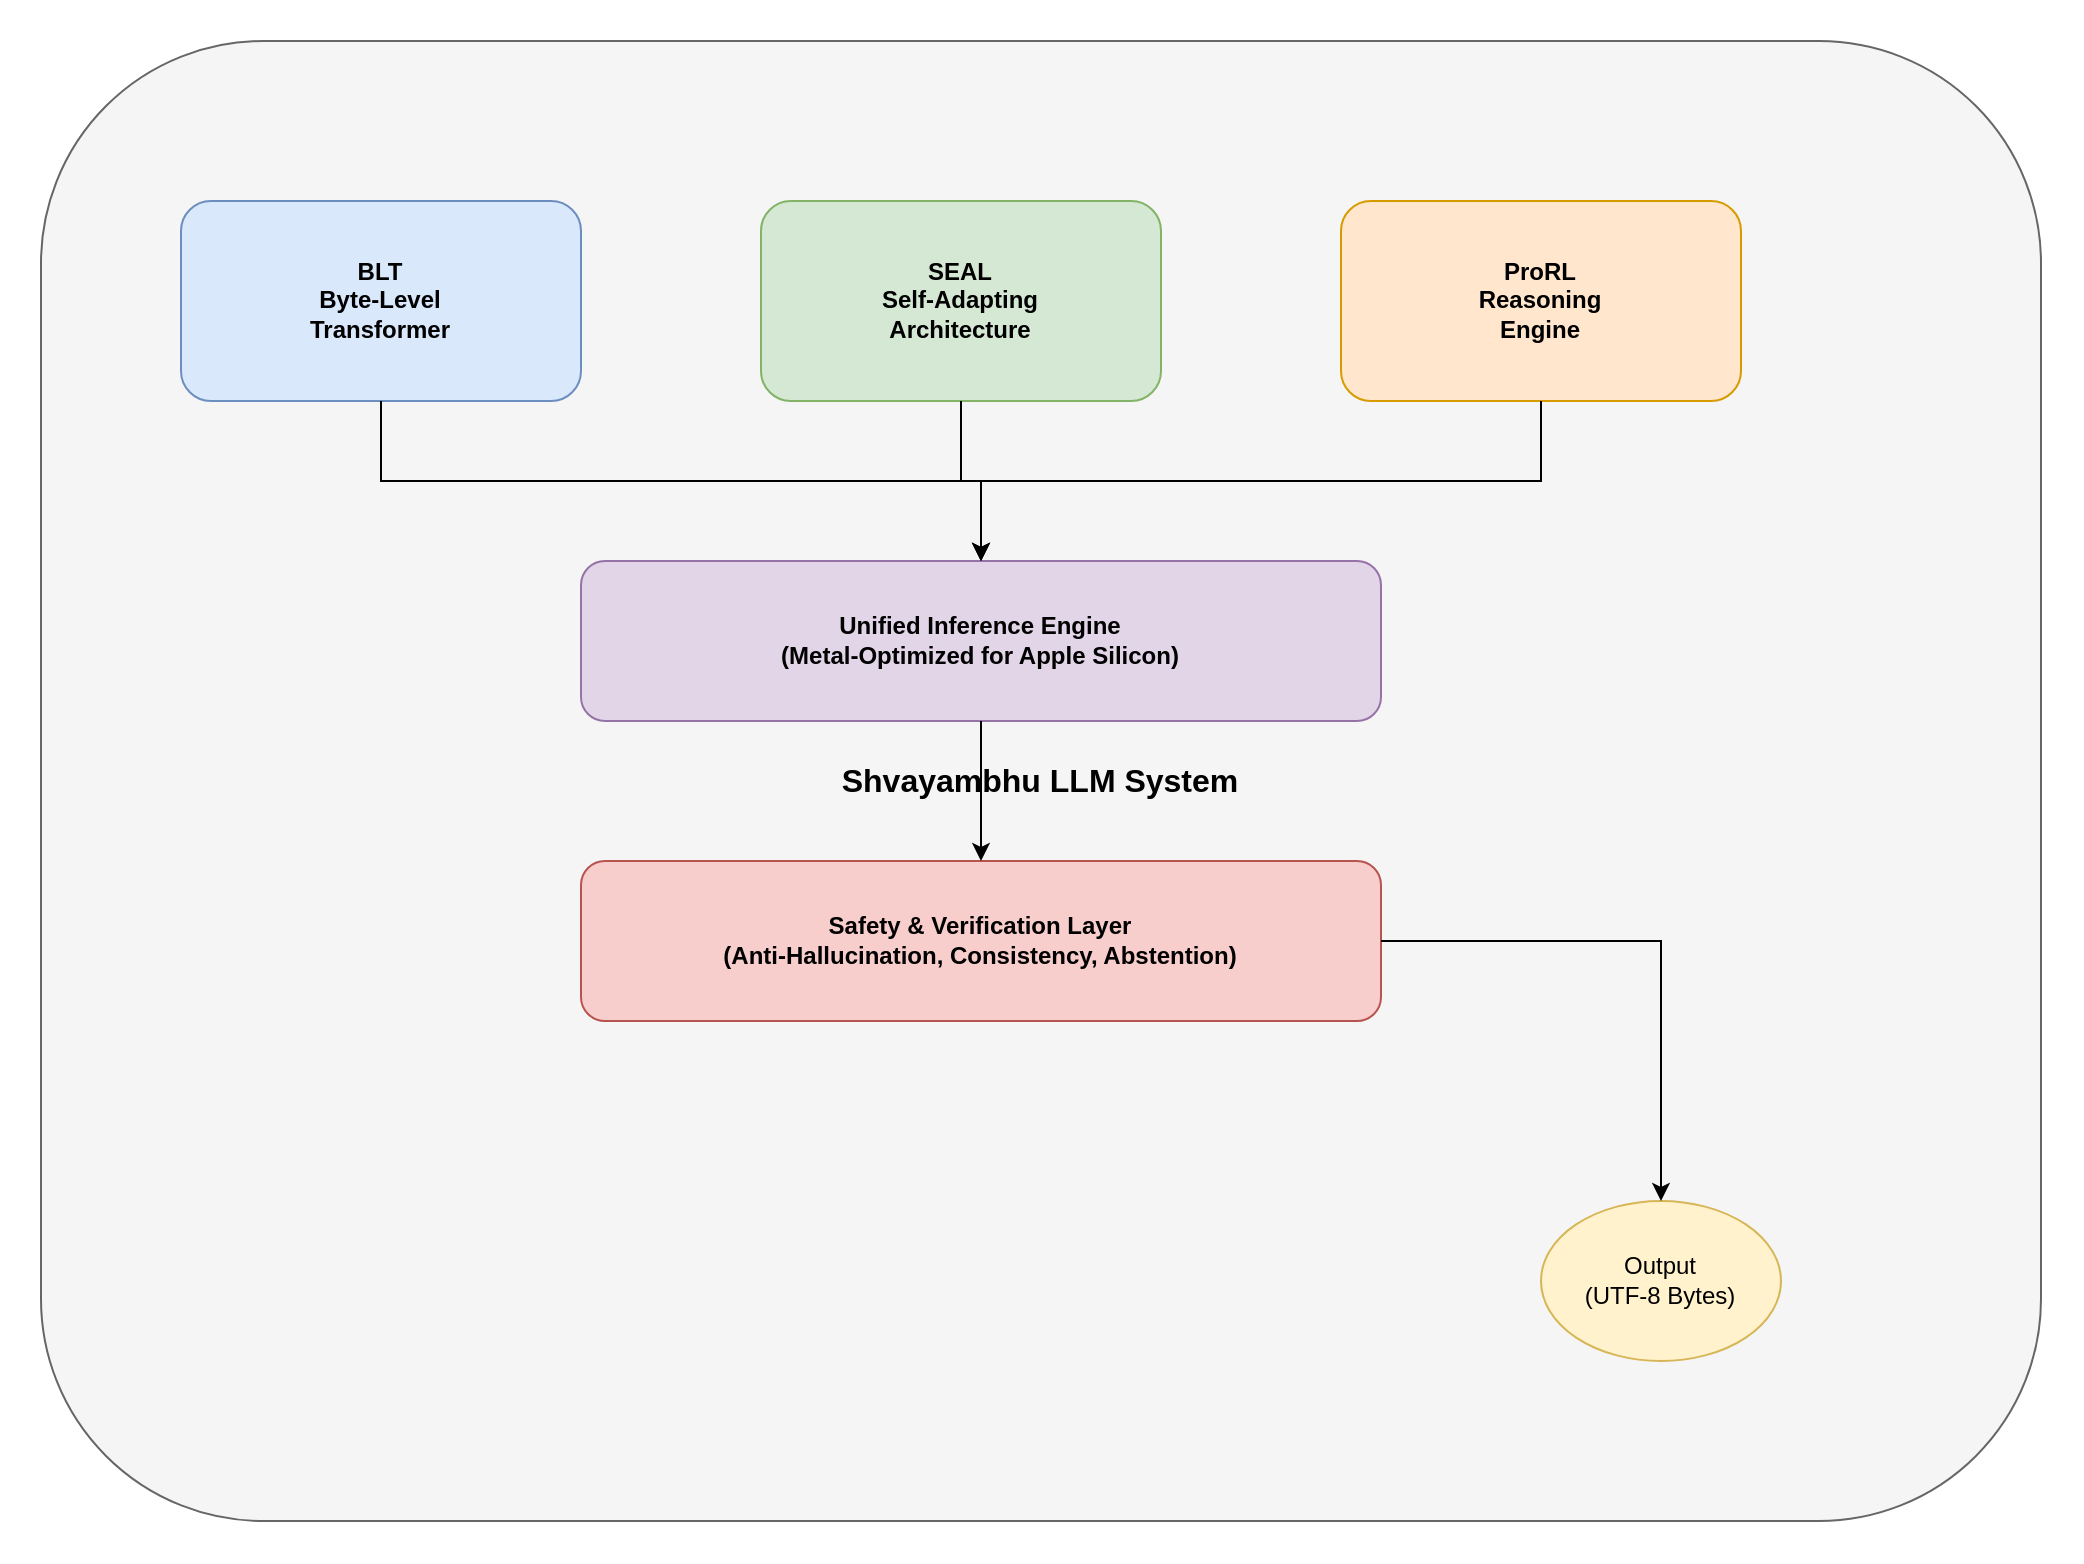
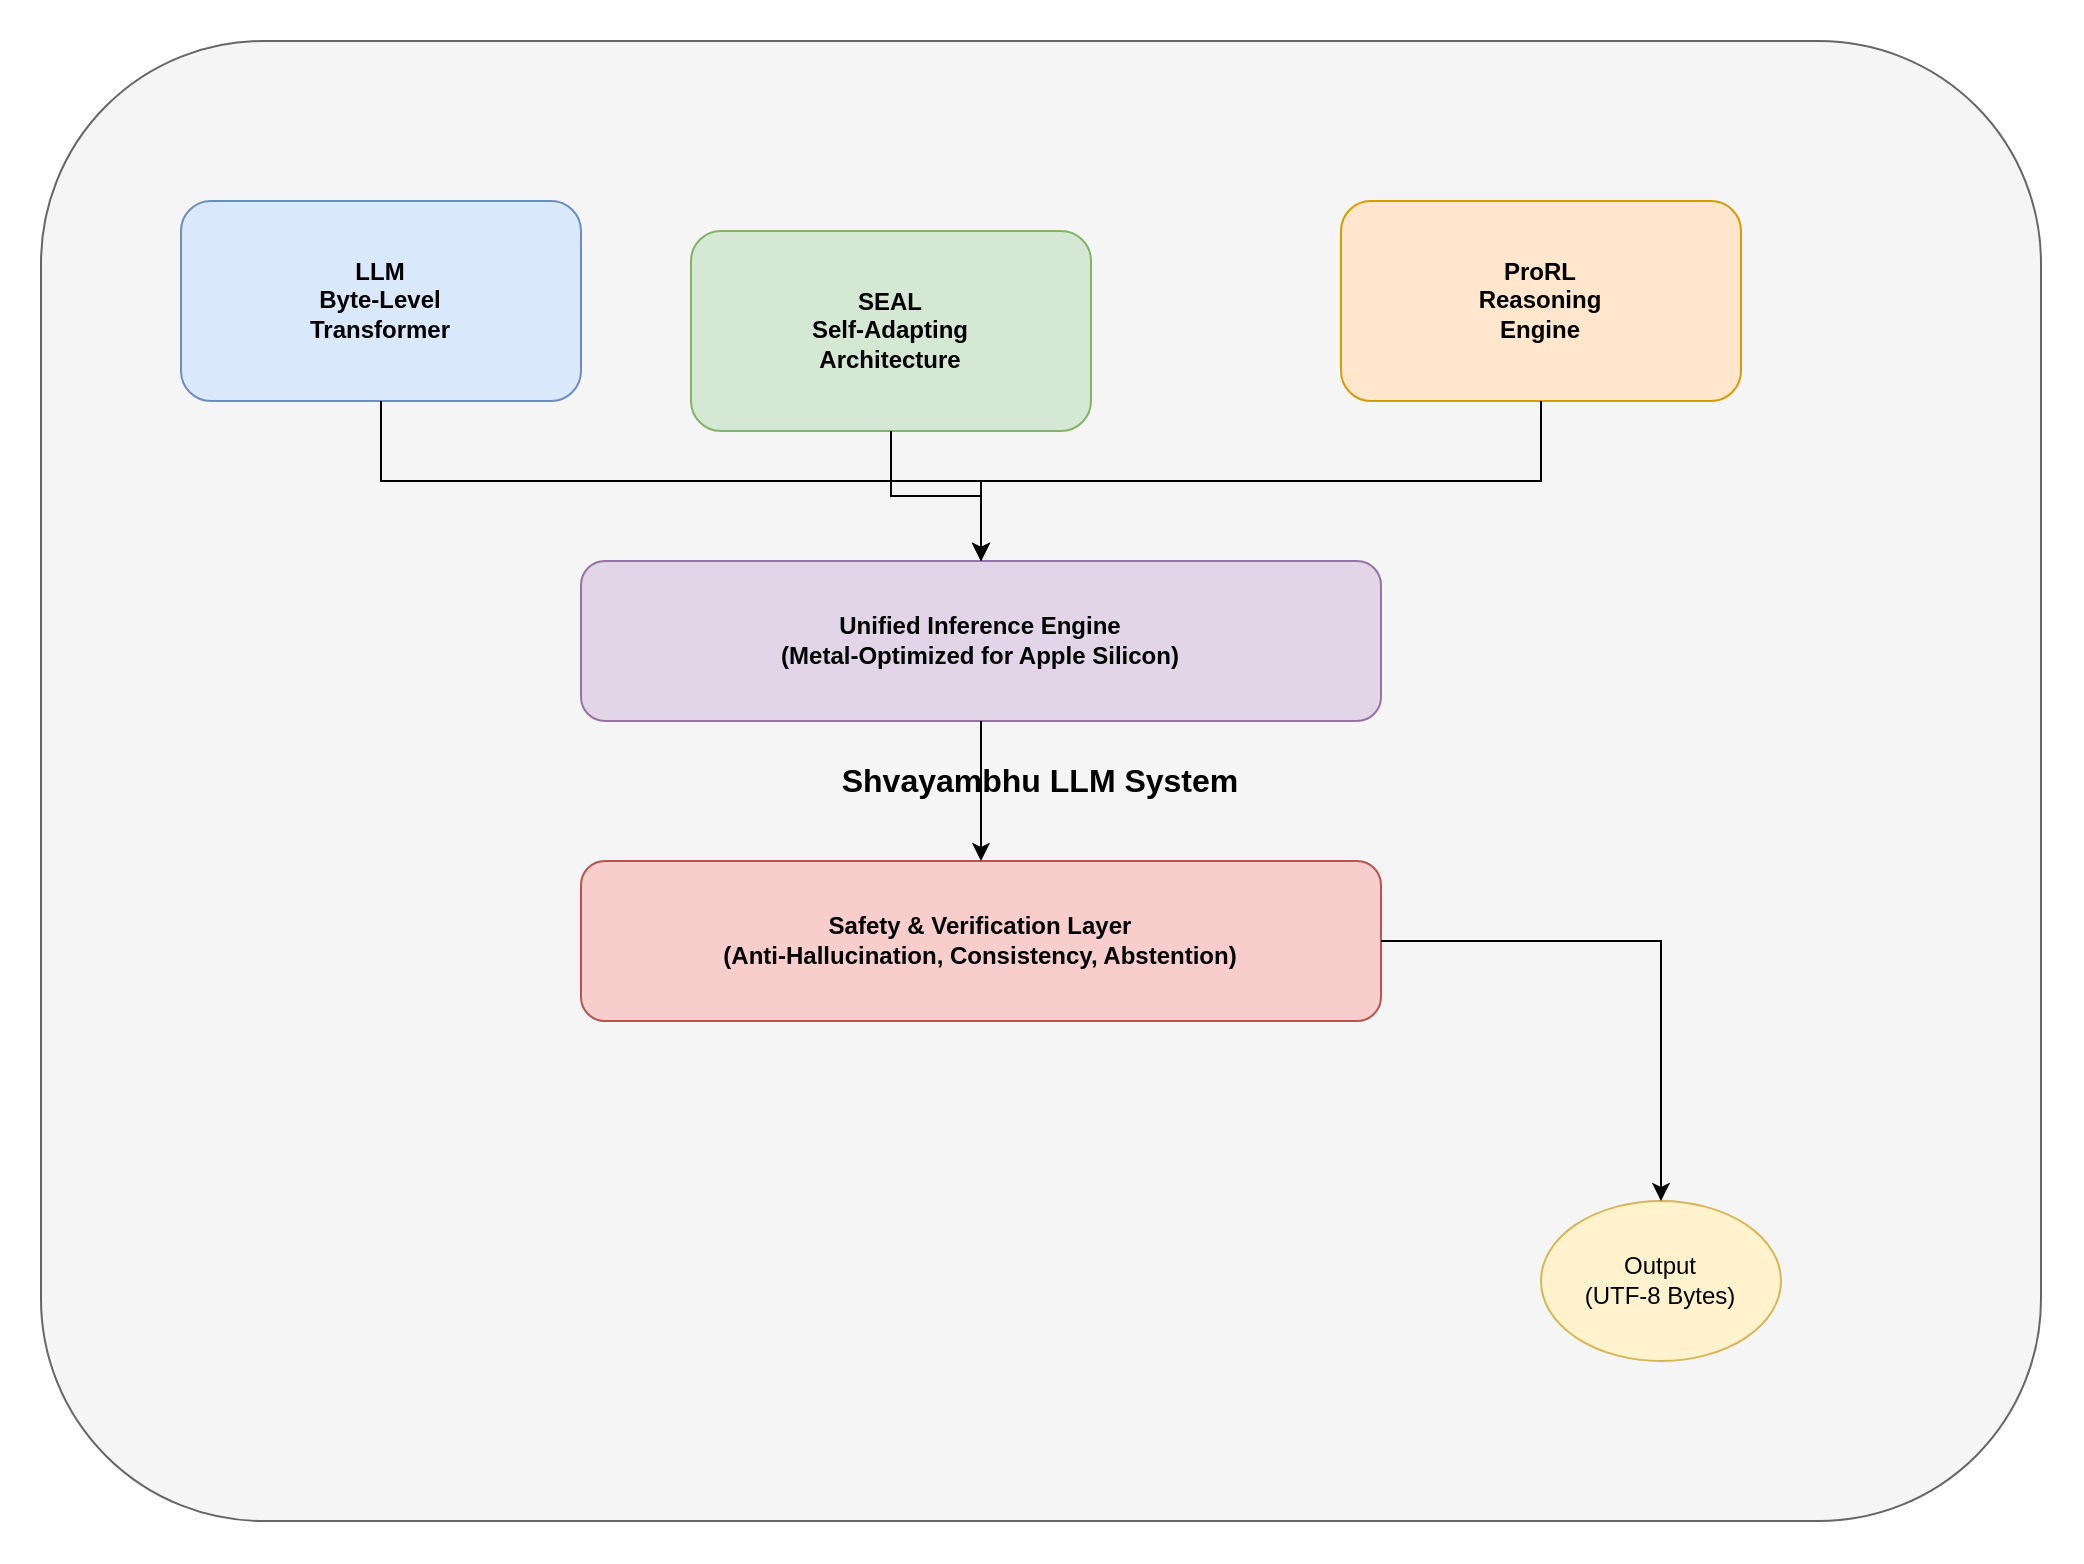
node "BLT Byte-Level Transformer": label "BLT Byte-Level Transformer" -> "LLM Byte-Level Transformer"
node "SEAL Self-Adapting Architecture": moved (961, 301) -> (891, 331)
